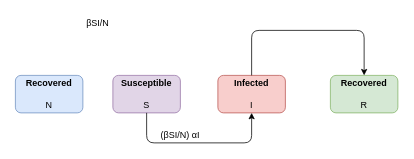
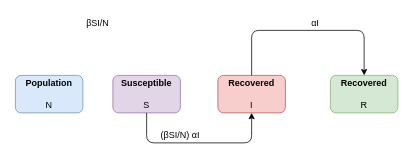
node "αI": added
node "Recovered N": label "Recovered N" -> "Population N"
node "Infected I": label "Infected I" -> "Recovered I"
